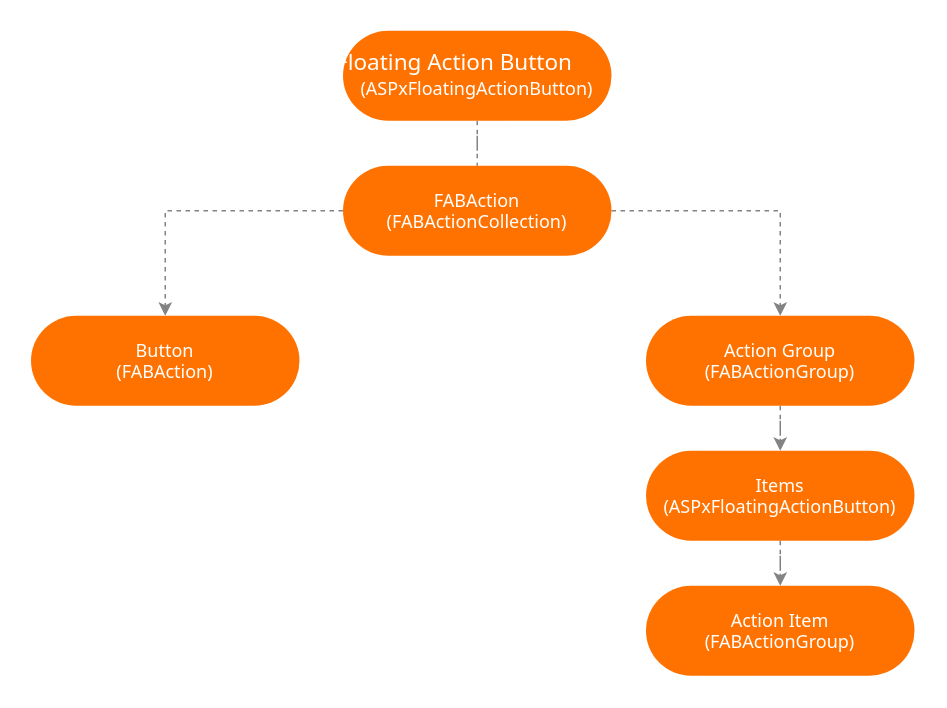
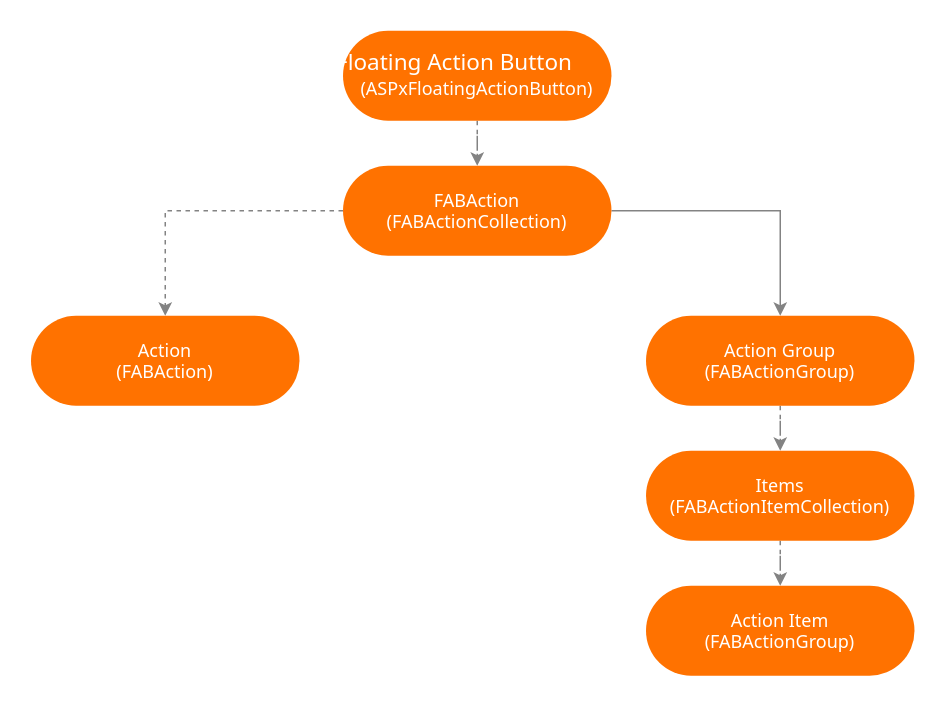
edge "(ASPxFloatingActionButton)" -- "FABAction (FABActionCollection)": arrowhead none -> classic
edge "FABAction (FABActionCollection)" -> "Action Group (FABActionGroup)": style dashed -> solid
node "Button (FABAction)": label "Button (FABAction)" -> "Action (FABAction)"
node "Items (ASPxFloatingActionButton)": label "Items (ASPxFloatingActionButton)" -> "Items (FABActionItemCollection)"
